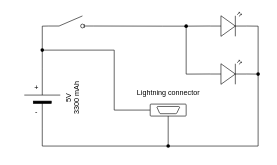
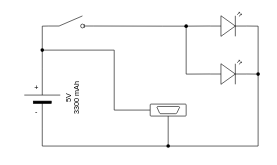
node "Lightning connector": removed
